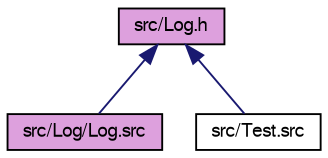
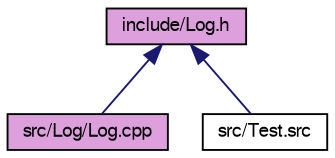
node "src/Log.h": label "src/Log.h" -> "include/Log.h"
node "src/Log/Log.src": label "src/Log/Log.src" -> "src/Log/Log.cpp"
